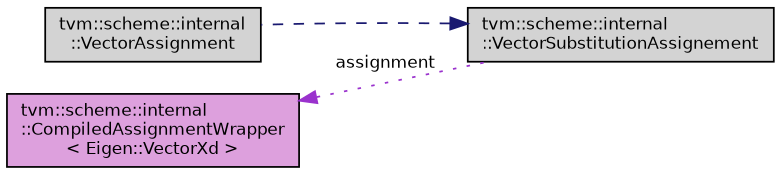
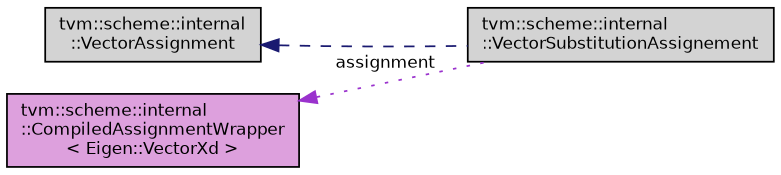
edge "tvm::scheme::internal ::VectorAssignment" -> "tvm::scheme::internal ::VectorSubstitutionAssignement": reversed
